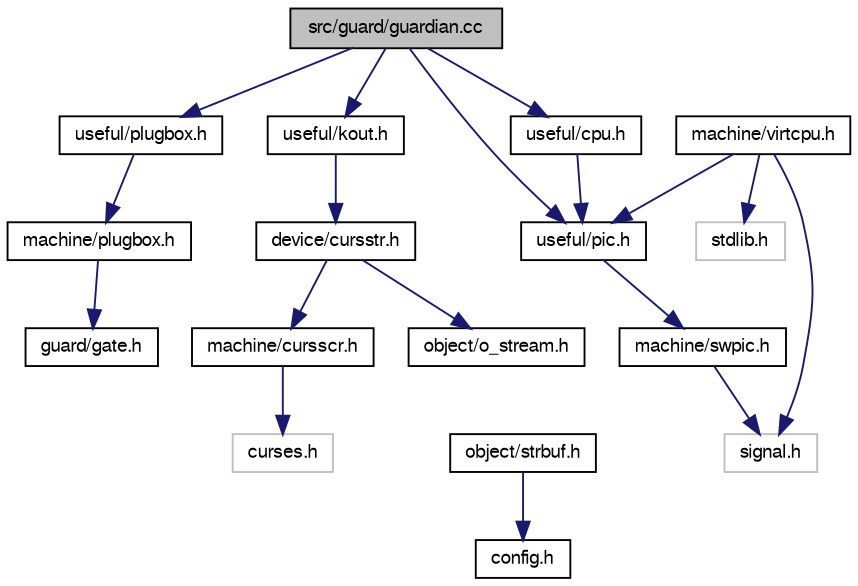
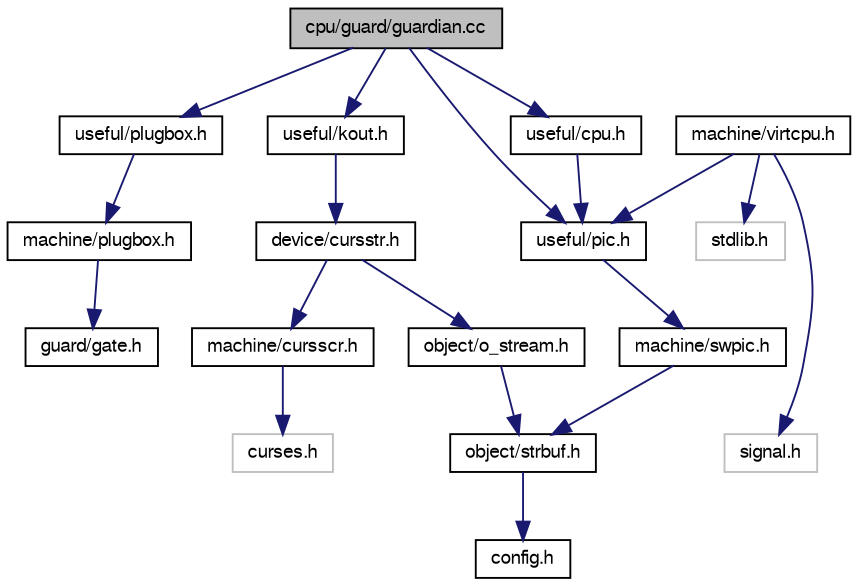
node "src/guard/guardian.cc": label "src/guard/guardian.cc" -> "cpu/guard/guardian.cc"
edge "object/o_stream.h" -> "object/strbuf.h": added
edge "machine/swpic.h" -> "signal.h": now "machine/swpic.h" -> "object/strbuf.h"
